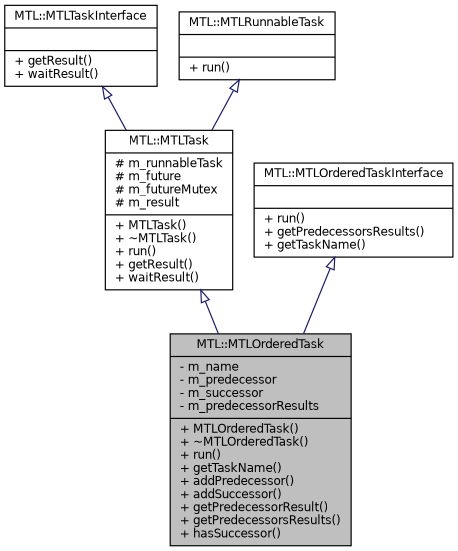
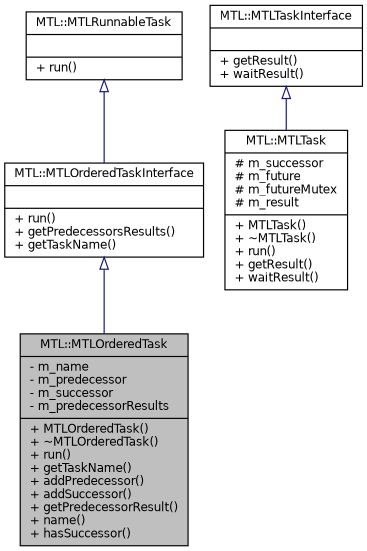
edge "MTL::MTLTask" -> "MTL::MTLRunnableTask": now "MTL::MTLOrderedTaskInterface" -> "MTL::MTLRunnableTask"
node "MTL::MTLTask": text "# m_runnableTask" -> "# m_successor"
edge "MTL::MTLOrderedTask" -> "MTL::MTLTask": removed
node "MTL::MTLOrderedTask": text "+ getPredecessorsResults()" -> "+ name()"
